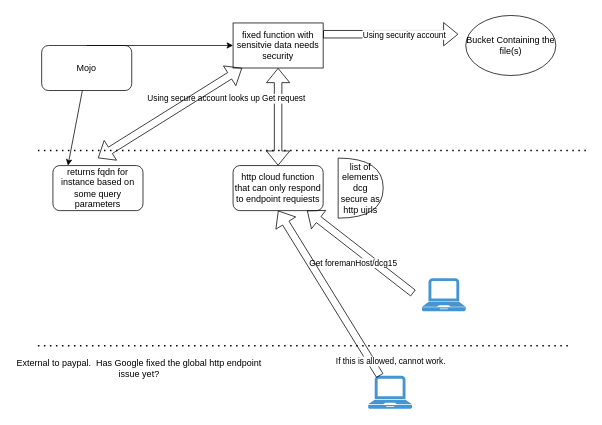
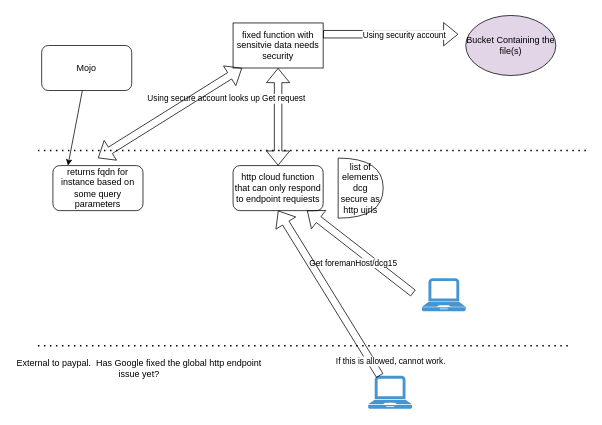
edge "Mojo" -> "fixed function with sensitvie data needs security": removed
node "Bucket Containing the file(s)": fillcolor #ffffff -> #e1d5e7
